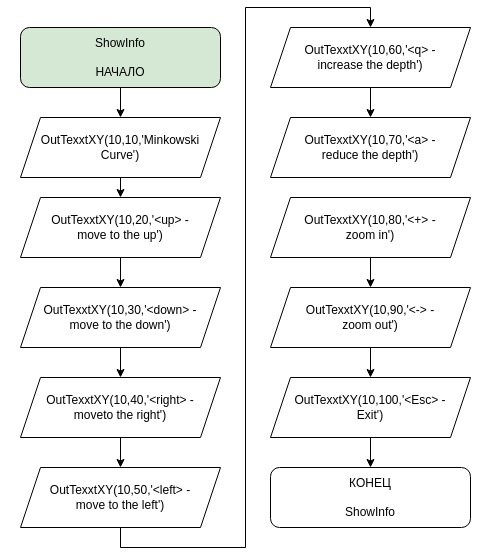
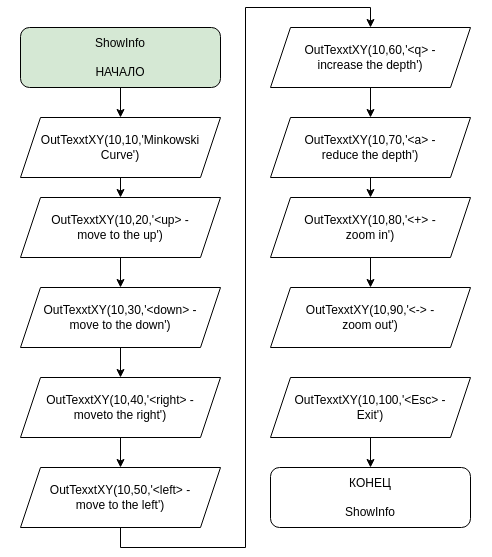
edge "OutTexxtXY(10,70,'<a> - reduce the depth')" -> "OutTexxtXY(10,80,'<+> - zoom in')": added
edge "OutTexxtXY(10,90,'<-> - zoom out')" -> "OutTexxtXY(10,100,'<Esc> - Exit')": removed
